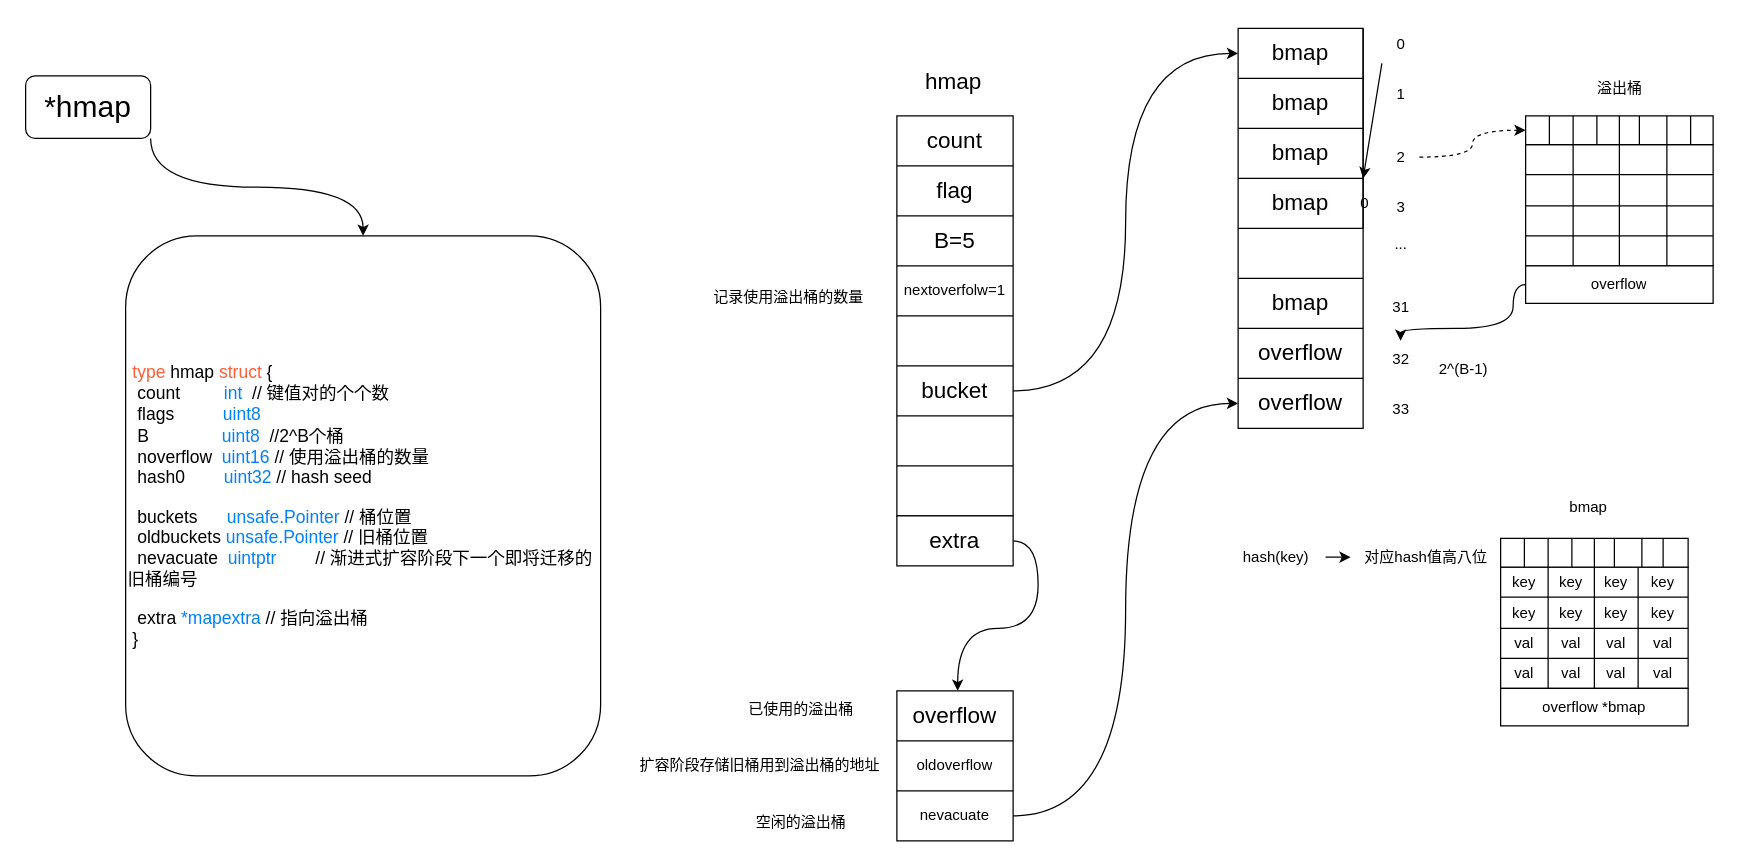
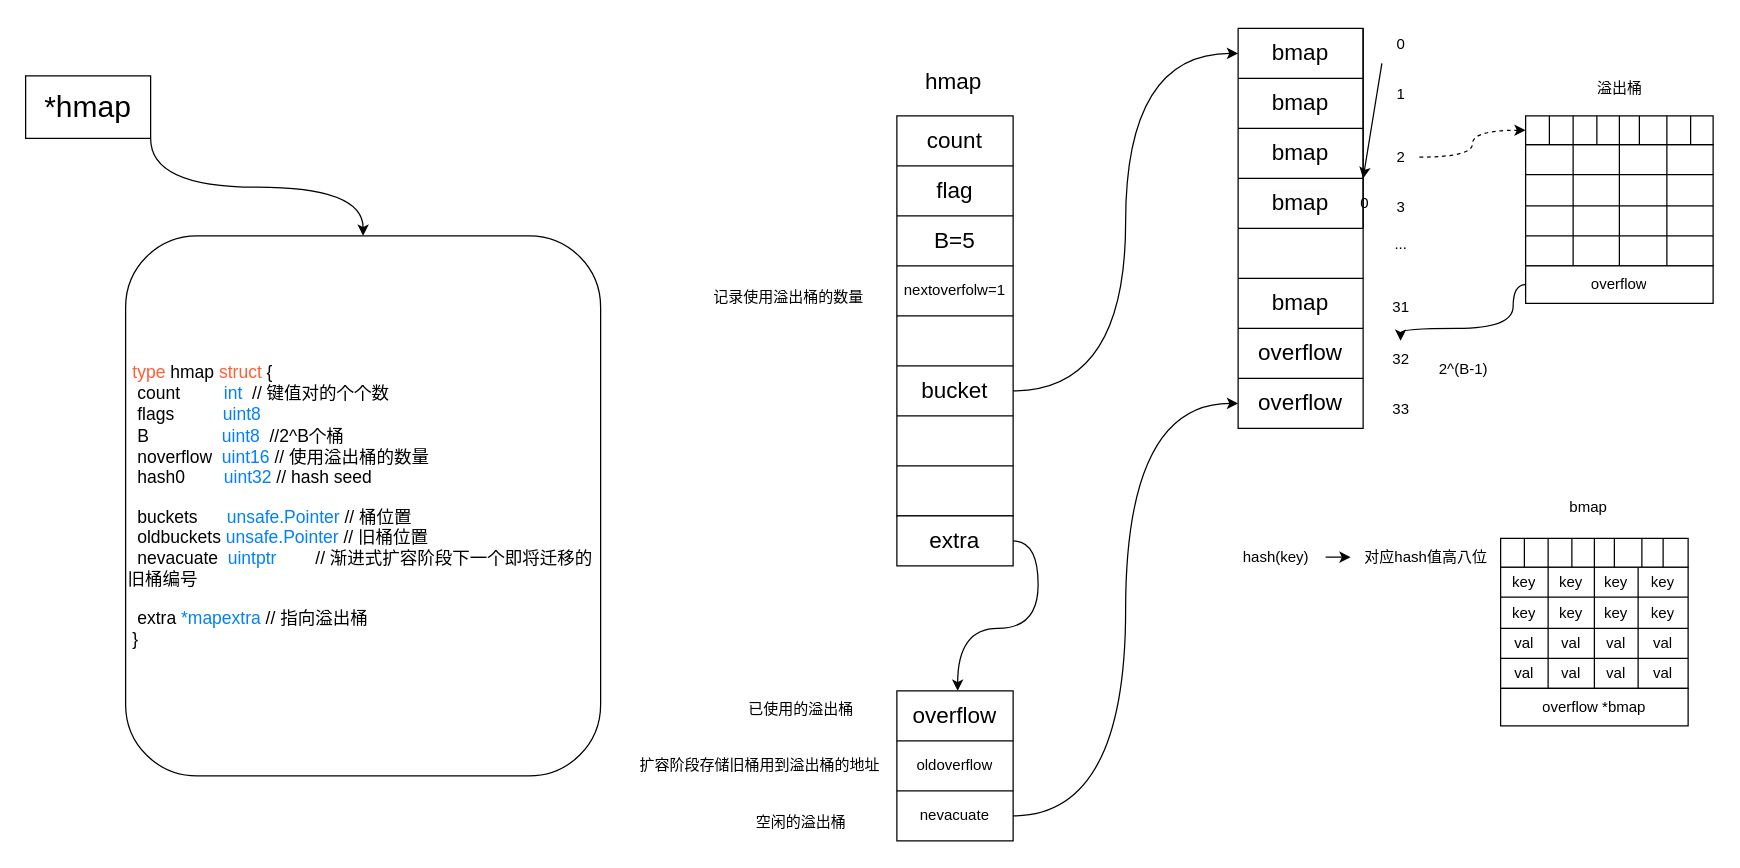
node "*hmap": shape rounded rectangle -> rectangle
